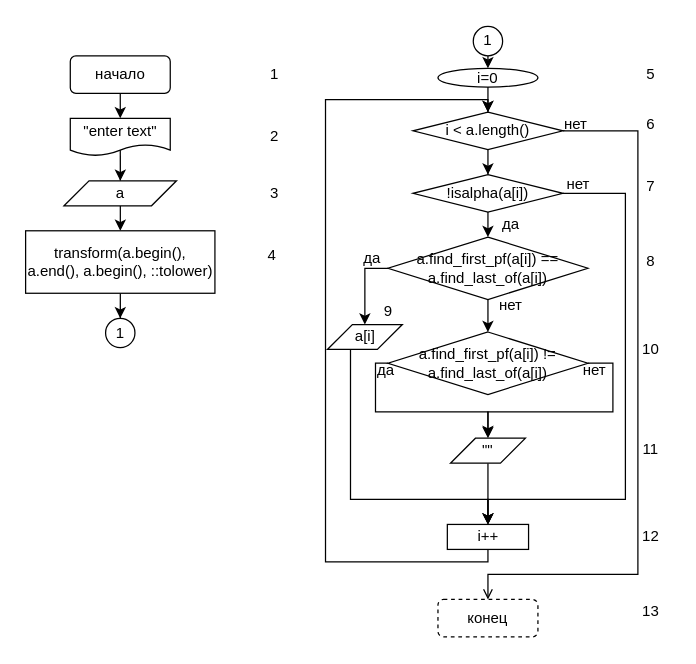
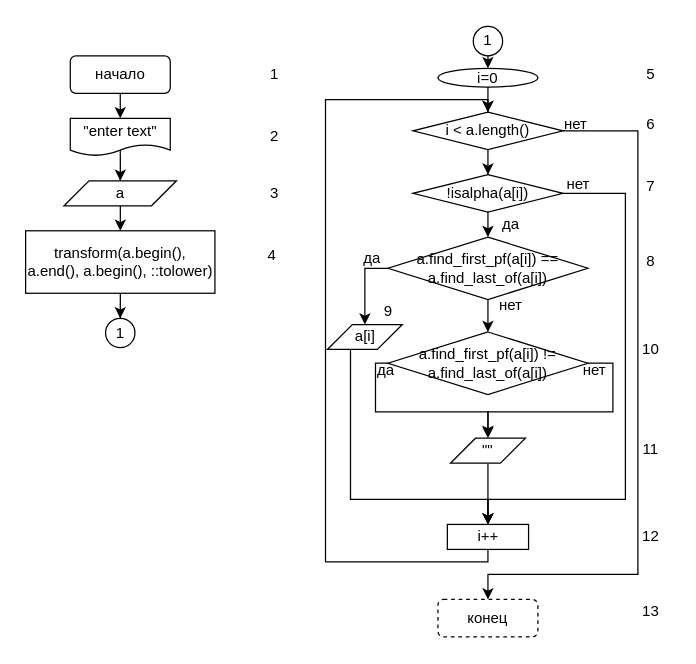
edge "i < a.length()" -> "конец": arrowhead open -> classic
